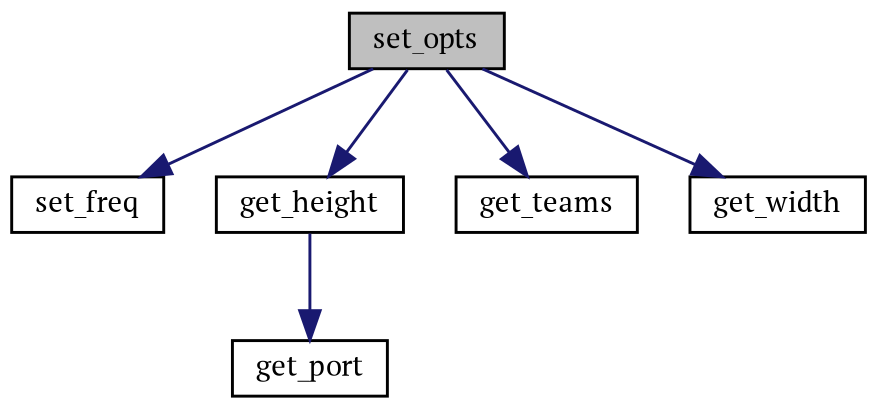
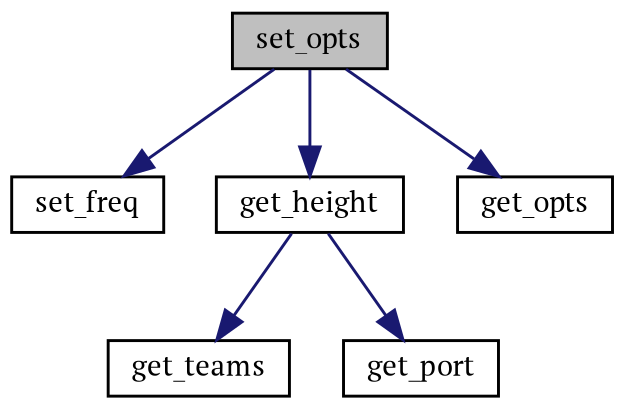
edge "set_opts" -> "get_teams": now "get_height" -> "get_teams"
node "get_width": label "get_width" -> "get_opts"
